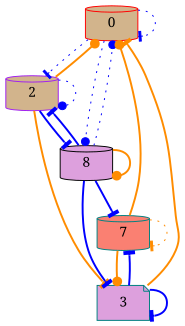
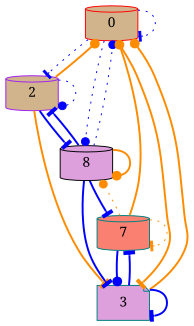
edge "0" -> "3": added
edge "3" -> "0": arrowhead tee -> dot
edge "7" -> "8": added
edge "7" -> "3": color darkorange -> blue
